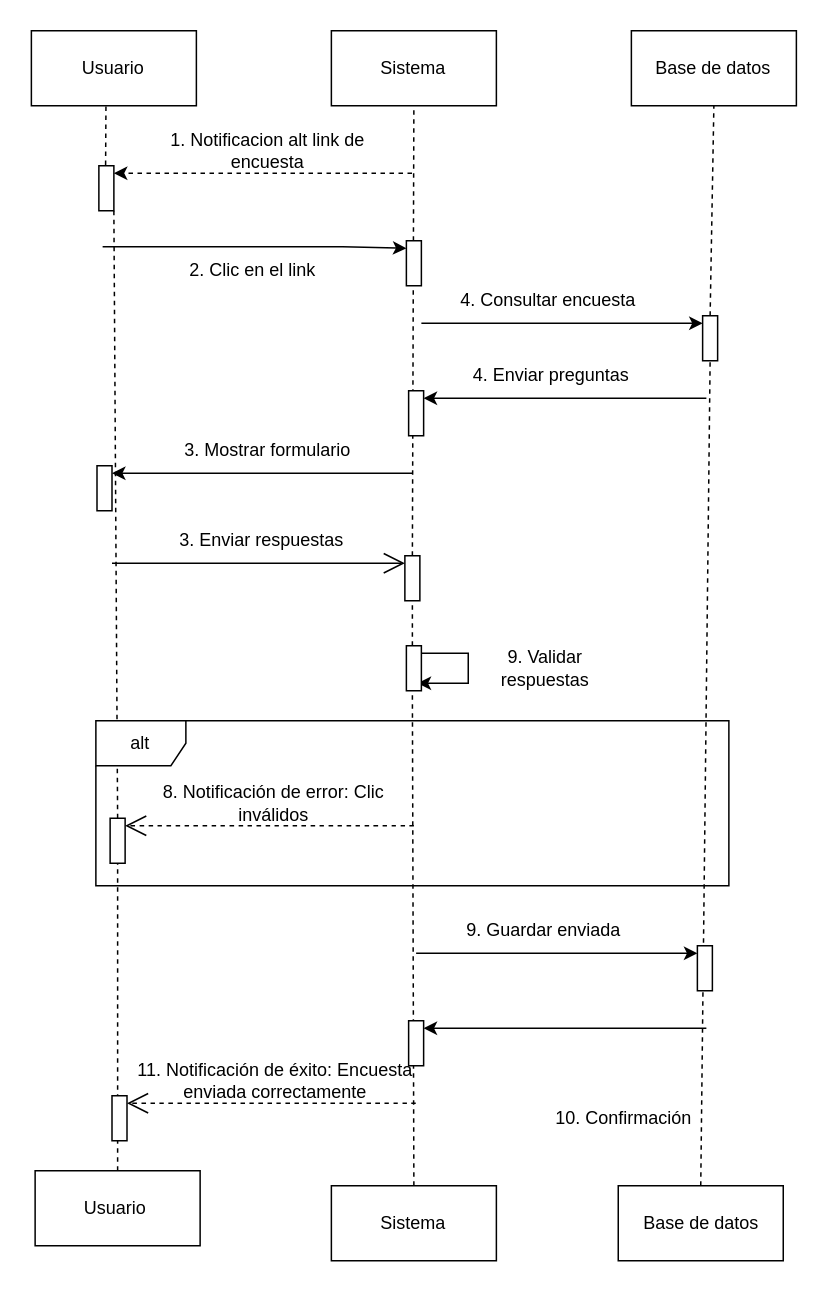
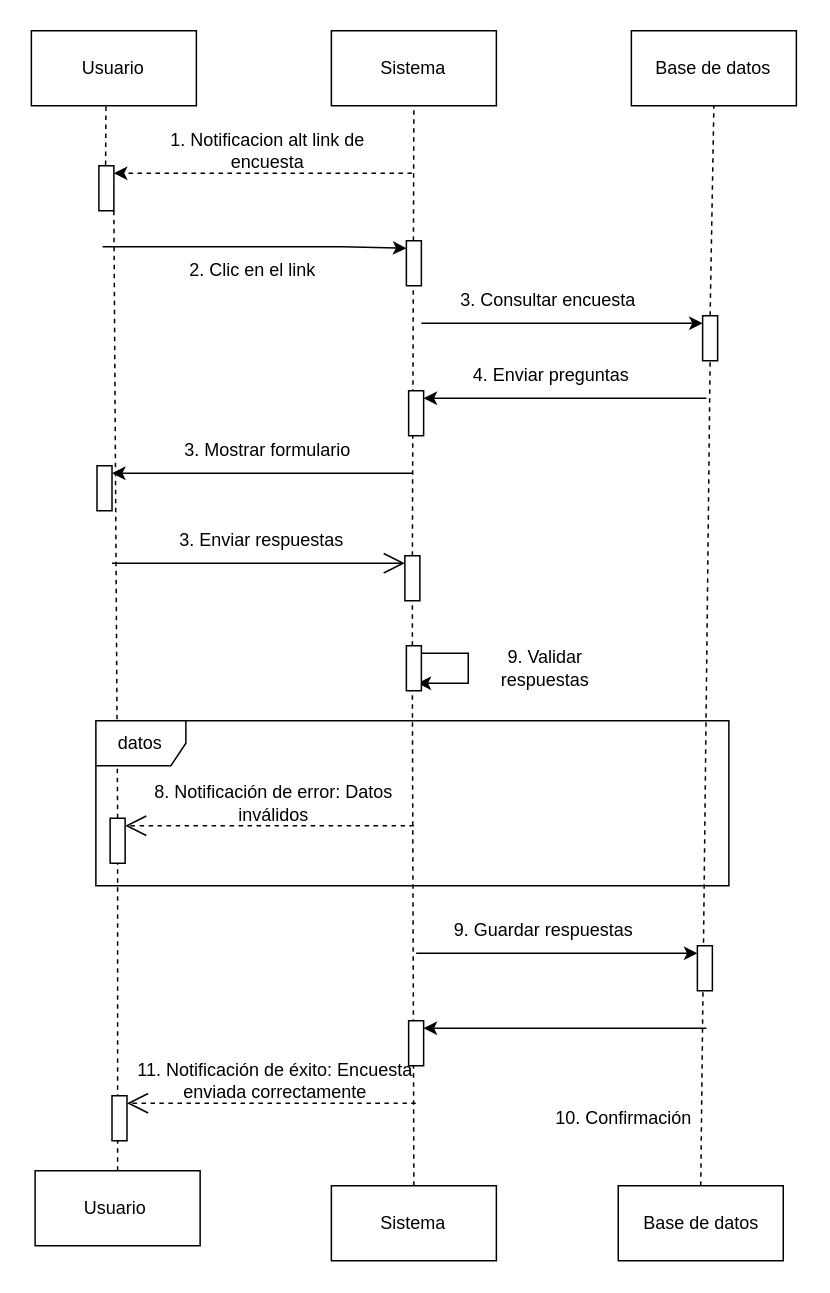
node "4. Consultar encuesta": label "4. Consultar encuesta" -> "3. Consultar encuesta"
node "alt": label "alt" -> "datos"
node "8. Notificación de error: Clic inválidos": label "8. Notificación de error: Clic inválidos" -> "8. Notificación de error: Datos inválidos"
node "9. Guardar enviada": label "9. Guardar enviada" -> "9. Guardar respuestas"
